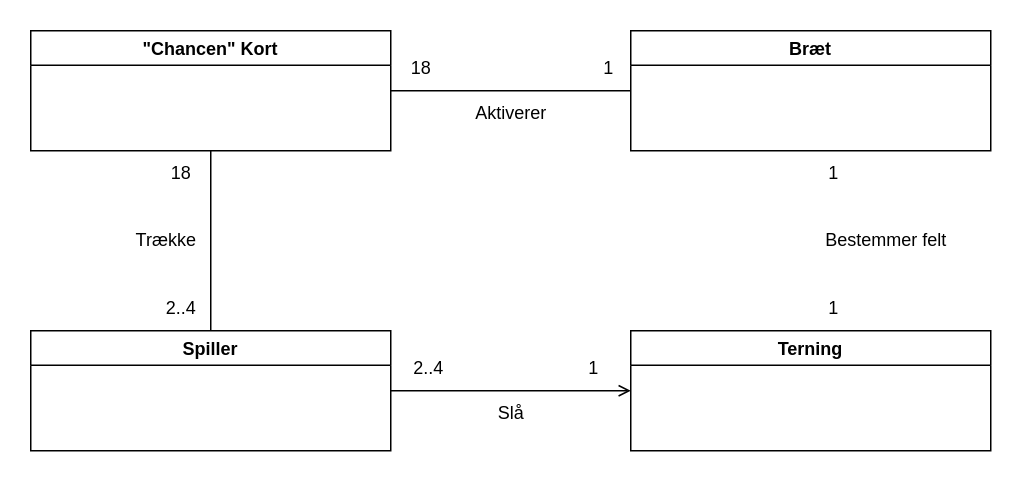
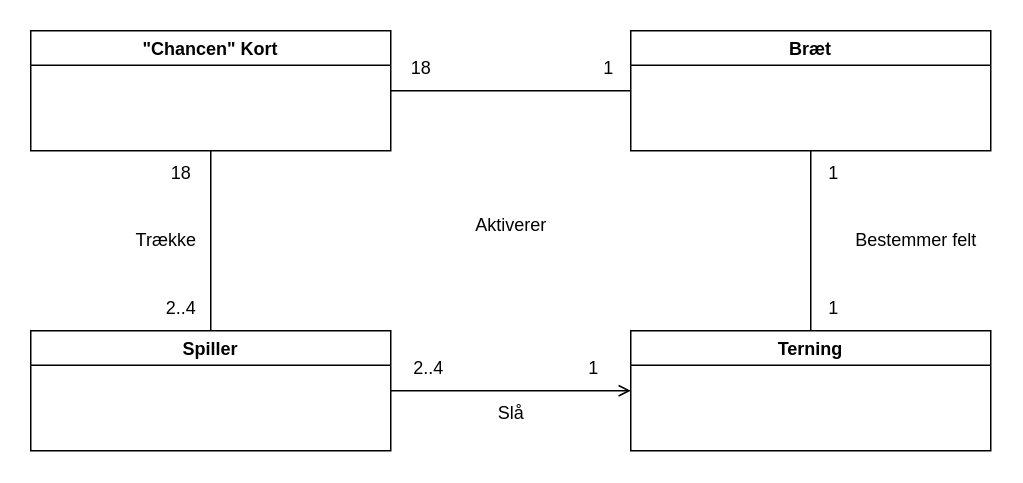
node "Aktiverer": moved (511, 113) -> (511, 226)
node "Bestemmer felt": moved (886, 241) -> (916, 241)
edge "Bræt" -- "Terning": added
